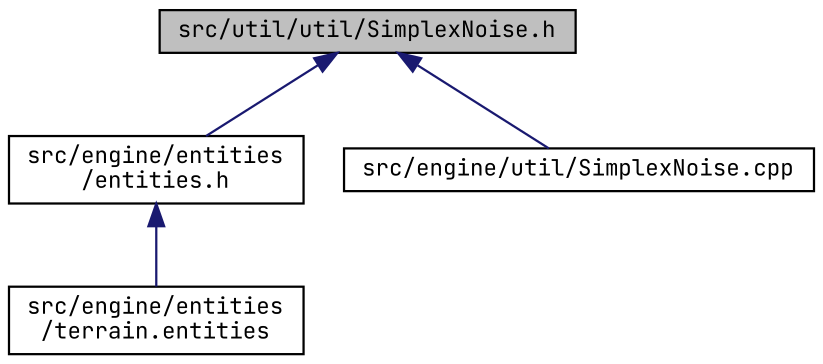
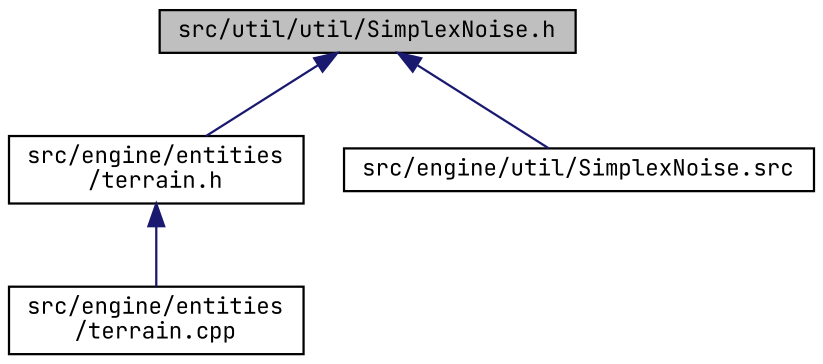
node "src/engine/entities /entities.h": label "src/engine/entities /entities.h" -> "src/engine/entities /terrain.h"
node "src/engine/util/SimplexNoise.cpp": label "src/engine/util/SimplexNoise.cpp" -> "src/engine/util/SimplexNoise.src"
node "src/engine/entities /terrain.entities": label "src/engine/entities /terrain.entities" -> "src/engine/entities /terrain.cpp"
